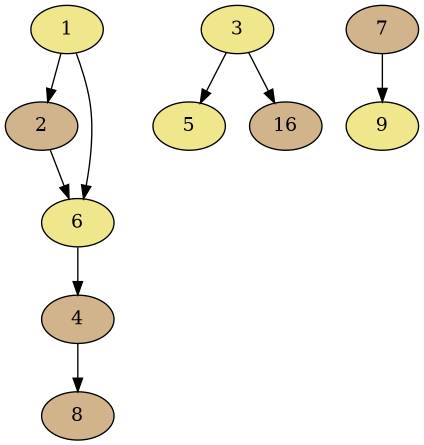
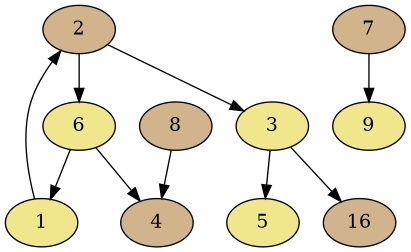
edge "2" -> "3": added
edge "1" -> "6": reversed
edge "4" -> "8": reversed
